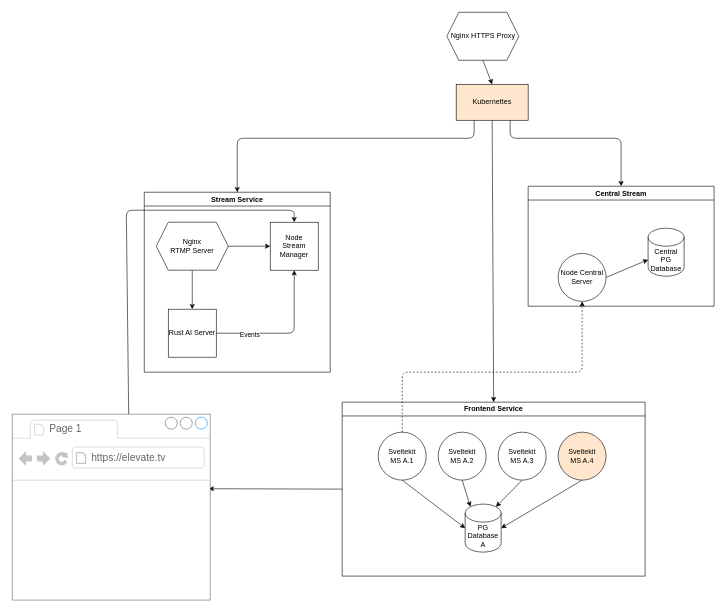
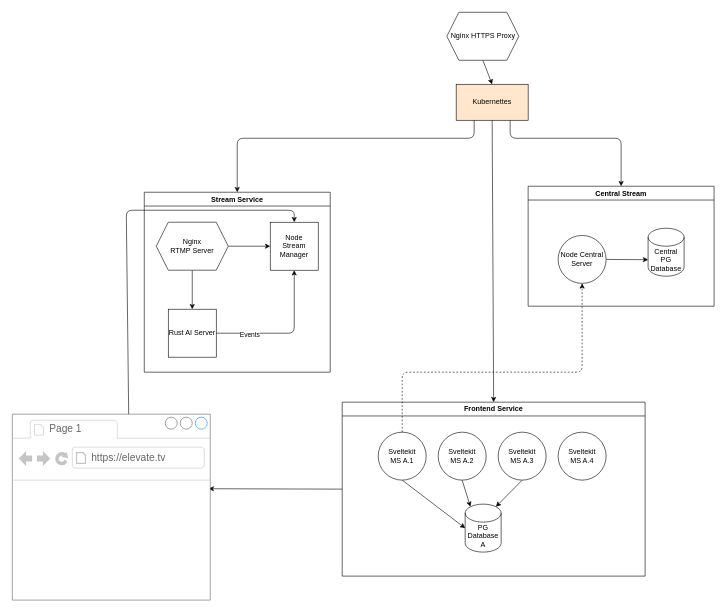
node "Node Central Server": moved (582, 278) -> (582, 260)
node "Sveltekit MS A.4": fillcolor #ffe6cc -> #ffffff
edge "Sveltekit MS A.4" -> "PG Database A": removed
